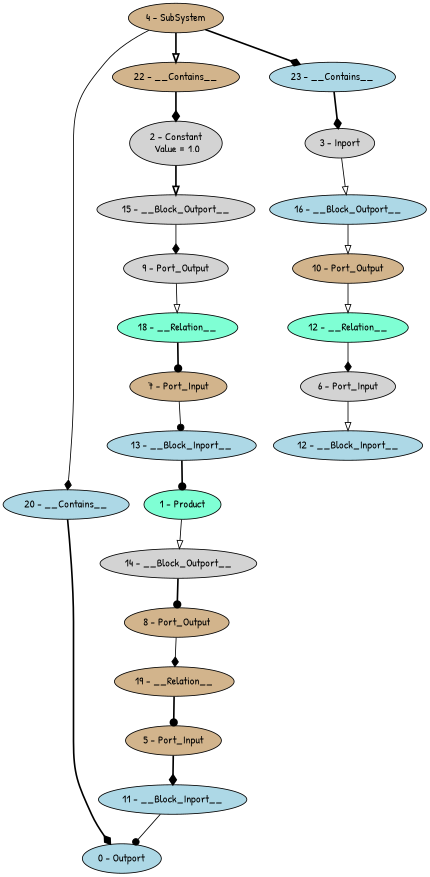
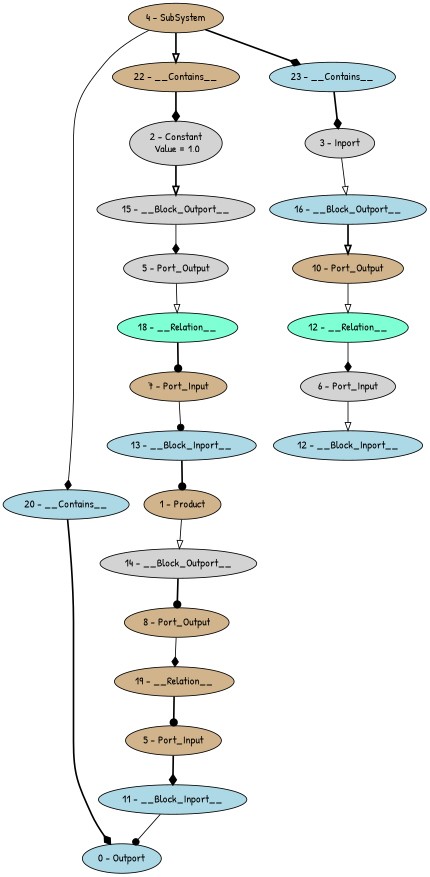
edge "16 - __Block_Outport__" -> "10 - Port_Output": style solid -> bold
node "9 - Port_Output": label "9 - Port_Output" -> "5 - Port_Output"
node "1 - Product": fillcolor aquamarine -> tan
